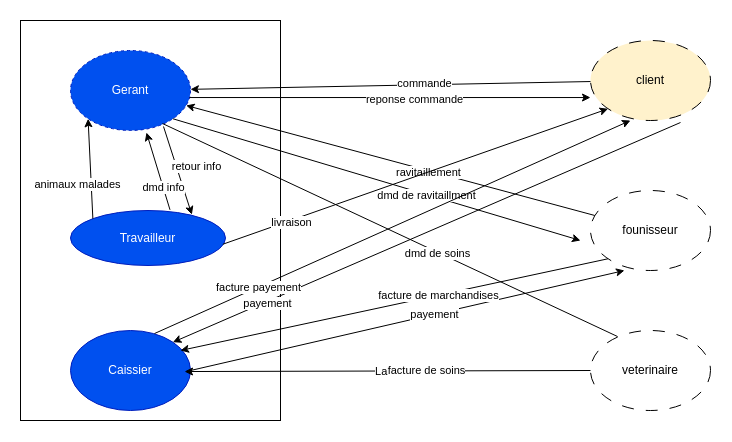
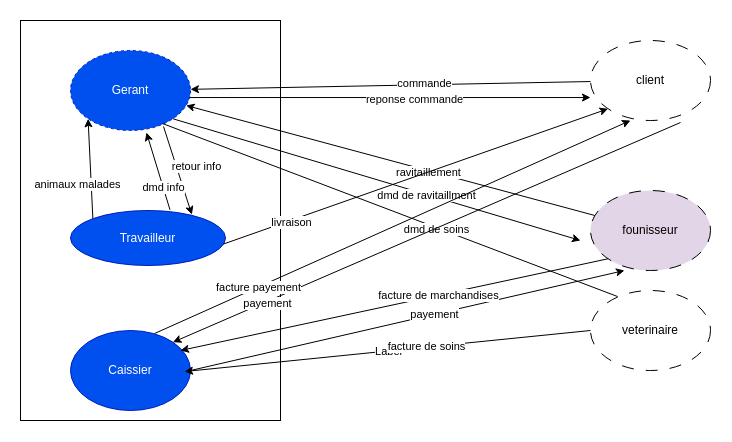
node "client": fillcolor #fff2cc -> #ffffff
node "founisseur": fillcolor #ffffff -> #e1d5e7
node "veterinaire": moved (651, 371) -> (651, 331)
